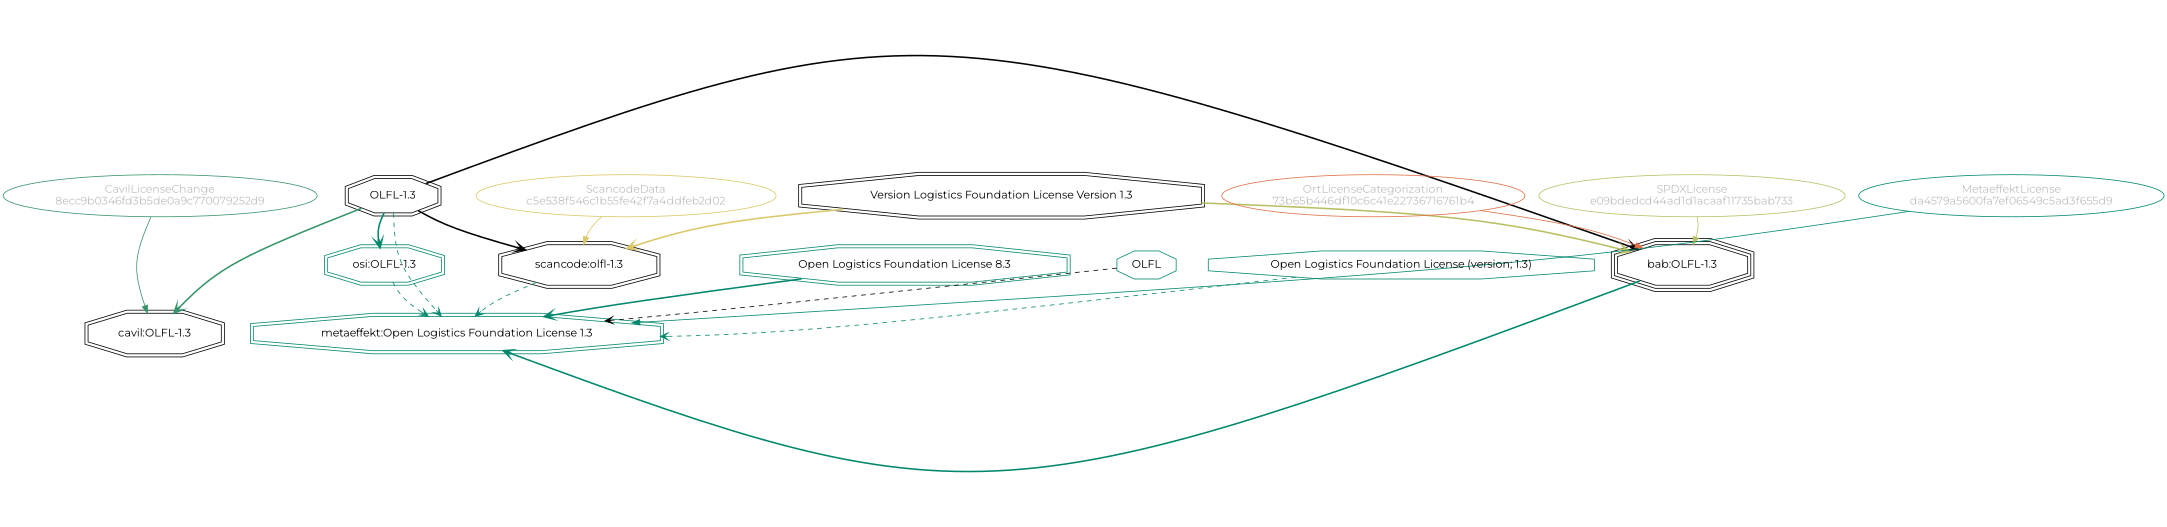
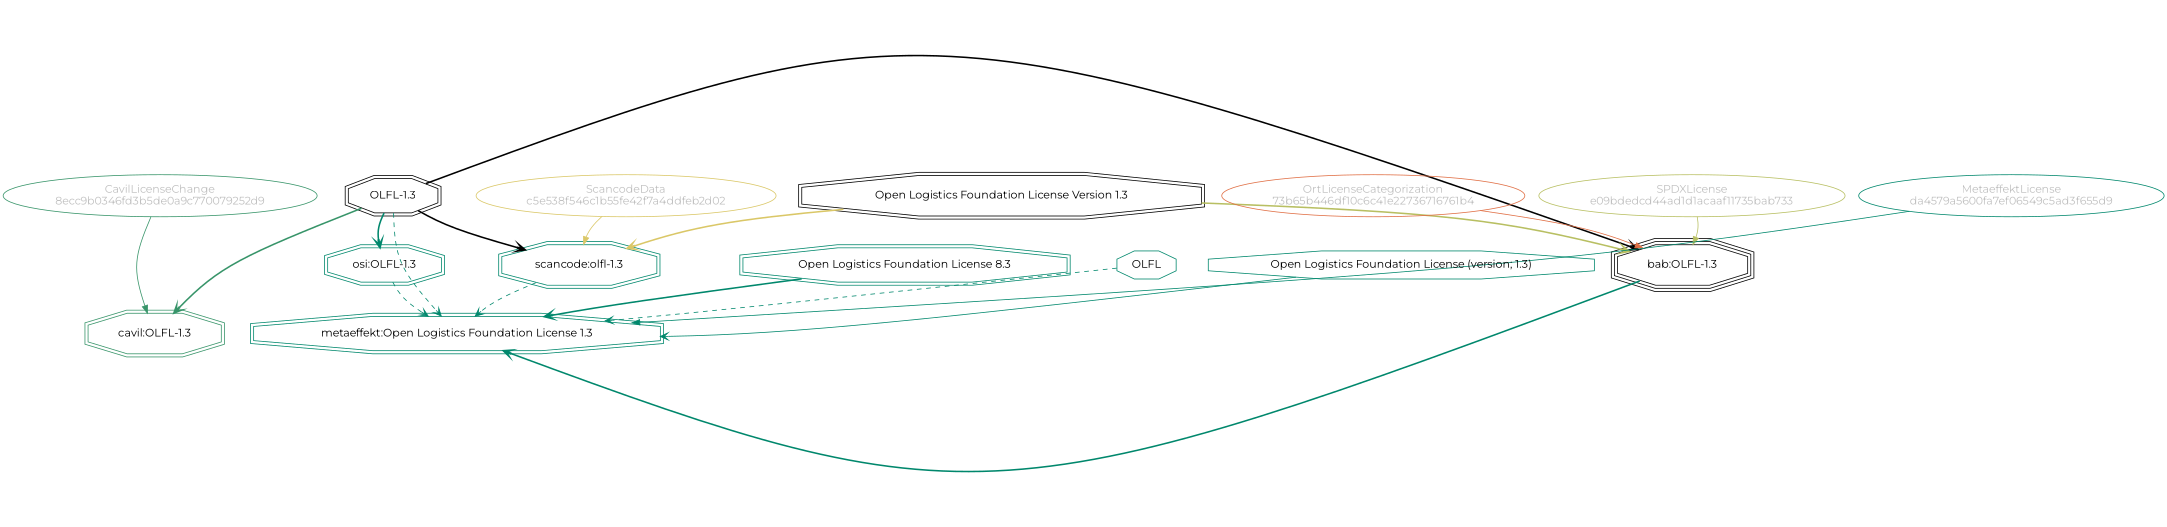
node "Version Logistics Foundation License Version 1.3": label "Version Logistics Foundation License Version 1.3" -> "Open Logistics Foundation License Version 1.3"
node "scancode:olfl-1.3": color black -> #00876c
edge "OLFL" -> "metaeffekt:Open Logistics Foundation License 1.3": color black -> #00876c
edge "Open Logistics Foundation License (version; 1.3)" -> "metaeffekt:Open Logistics Foundation License 1.3": style dashed -> solid
node "cavil:OLFL-1.3": color black -> #379469
